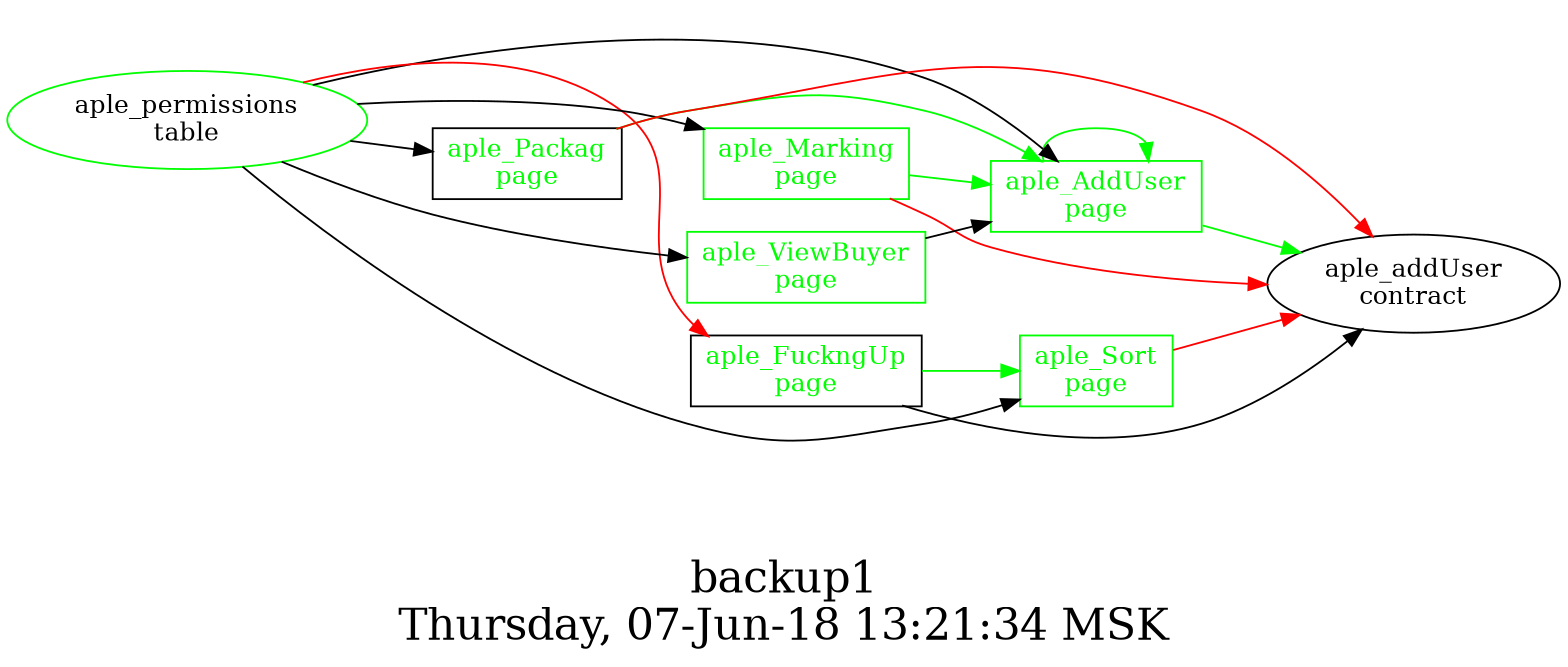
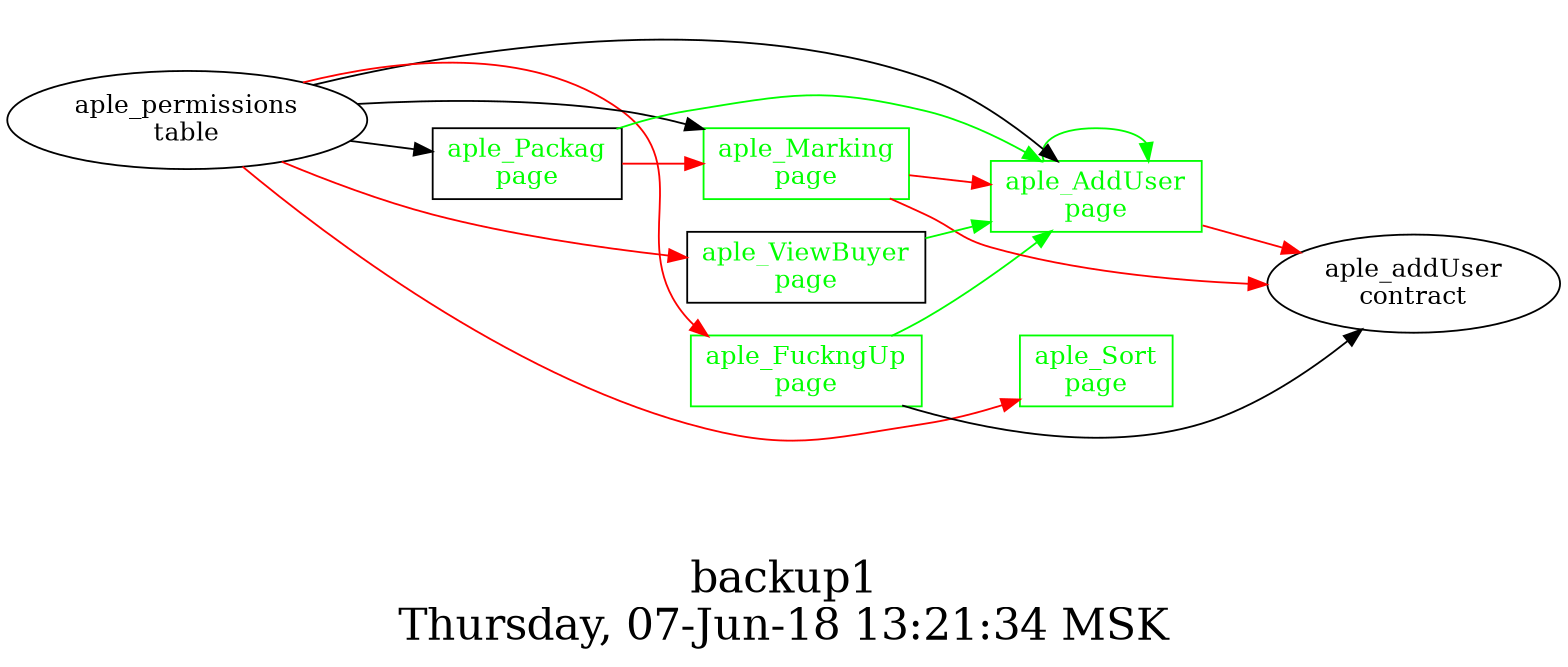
edge "aple_Packag page" -> "aple_addUser contract": now "aple_Packag page" -> "aple_Marking page"
node "aple_permissions table": color green -> black
edge "aple_Marking page" -> "aple_AddUser page": color green -> red
edge "aple_permissions table" -> "aple_ViewBuyer page": color black -> red
edge "aple_ViewBuyer page" -> "aple_AddUser page": color black -> green
edge "aple_AddUser page" -> "aple_addUser contract": color green -> red
node "aple_ViewBuyer page": color green -> black
edge "aple_Sort page" -> "aple_addUser contract": removed
node "aple_FuckngUp page": color black -> green
edge "aple_FuckngUp page" -> "aple_Sort page": now "aple_FuckngUp page" -> "aple_AddUser page"
edge "aple_permissions table" -> "aple_Sort page": color black -> red
